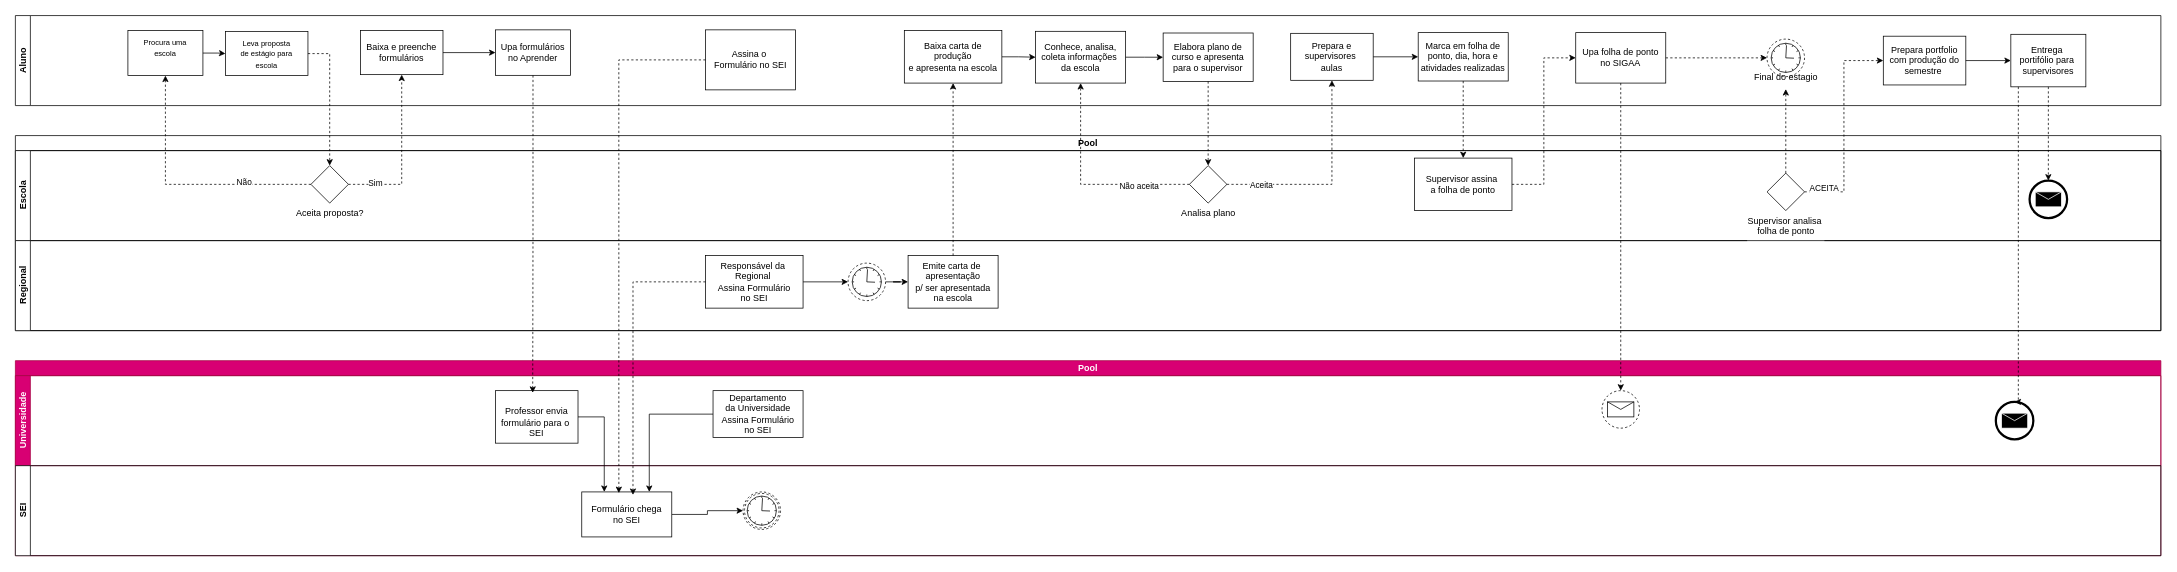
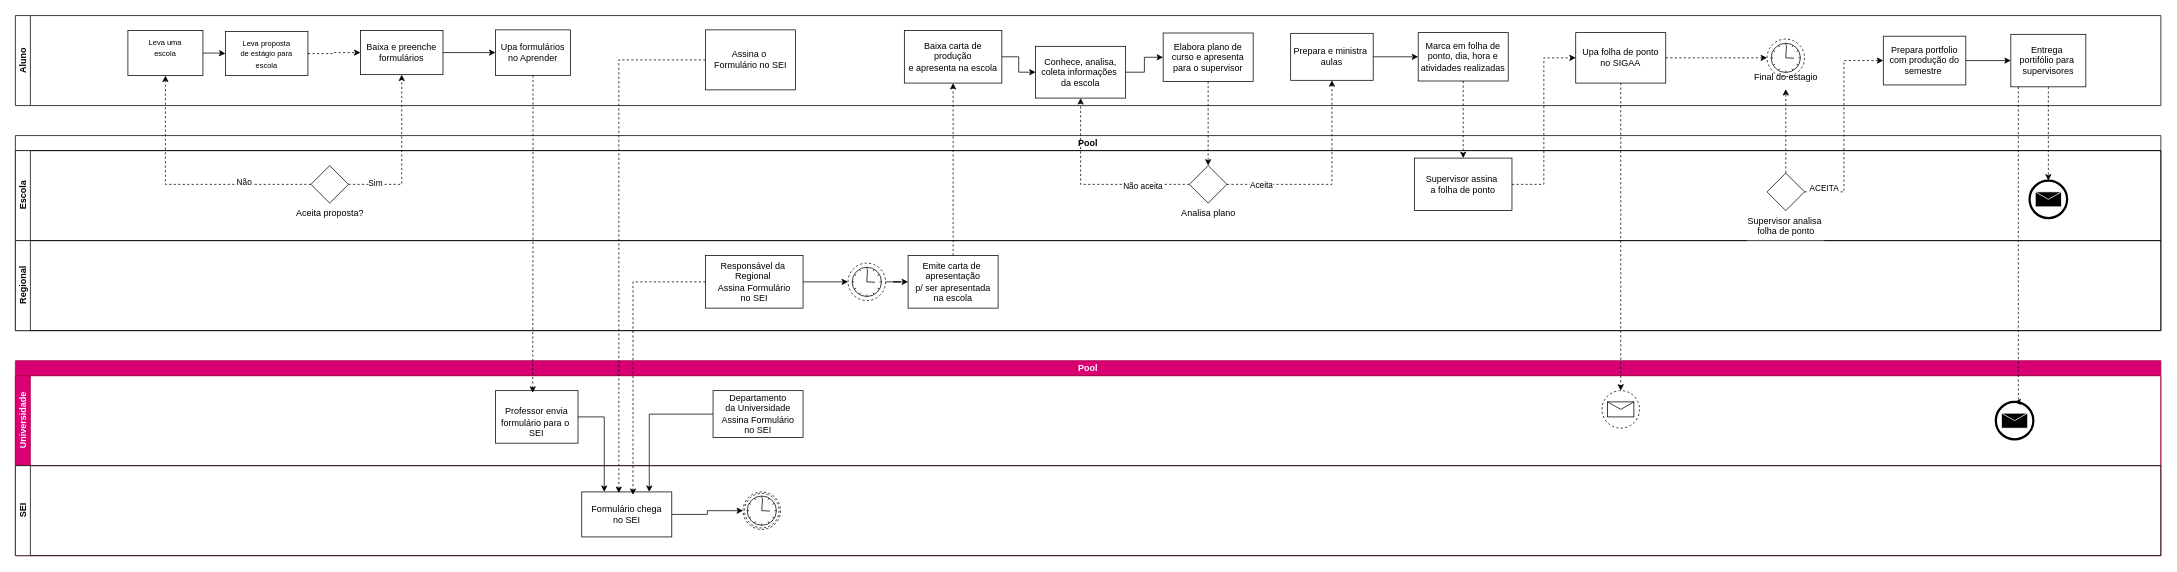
node "Procura uma escola": label "Procura uma escola" -> "Leva uma escola"
node "Conhece, analisa, coleta informações da escola": moved (1080, 57) -> (1080, 72)
node "Prepara e supervisores aulas": label "Prepara e supervisores aulas" -> "Prepara e ministra aulas"
edge "Leva proposta de estágio para escola" -> "Aceita proposta?": now "Leva proposta de estágio para escola" -> "Baixa e preenche formulários"
